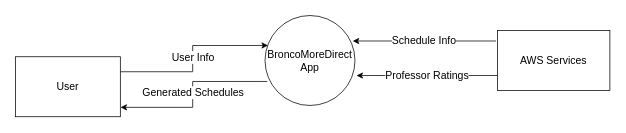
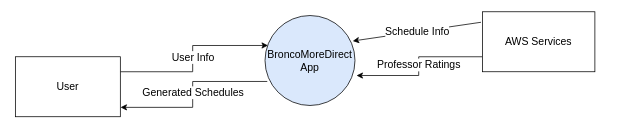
node "BroncoMoreDirect App": fillcolor #ffffff -> #dae8fc
node "AWS Services": moved (554, 60) -> (539, 42)
